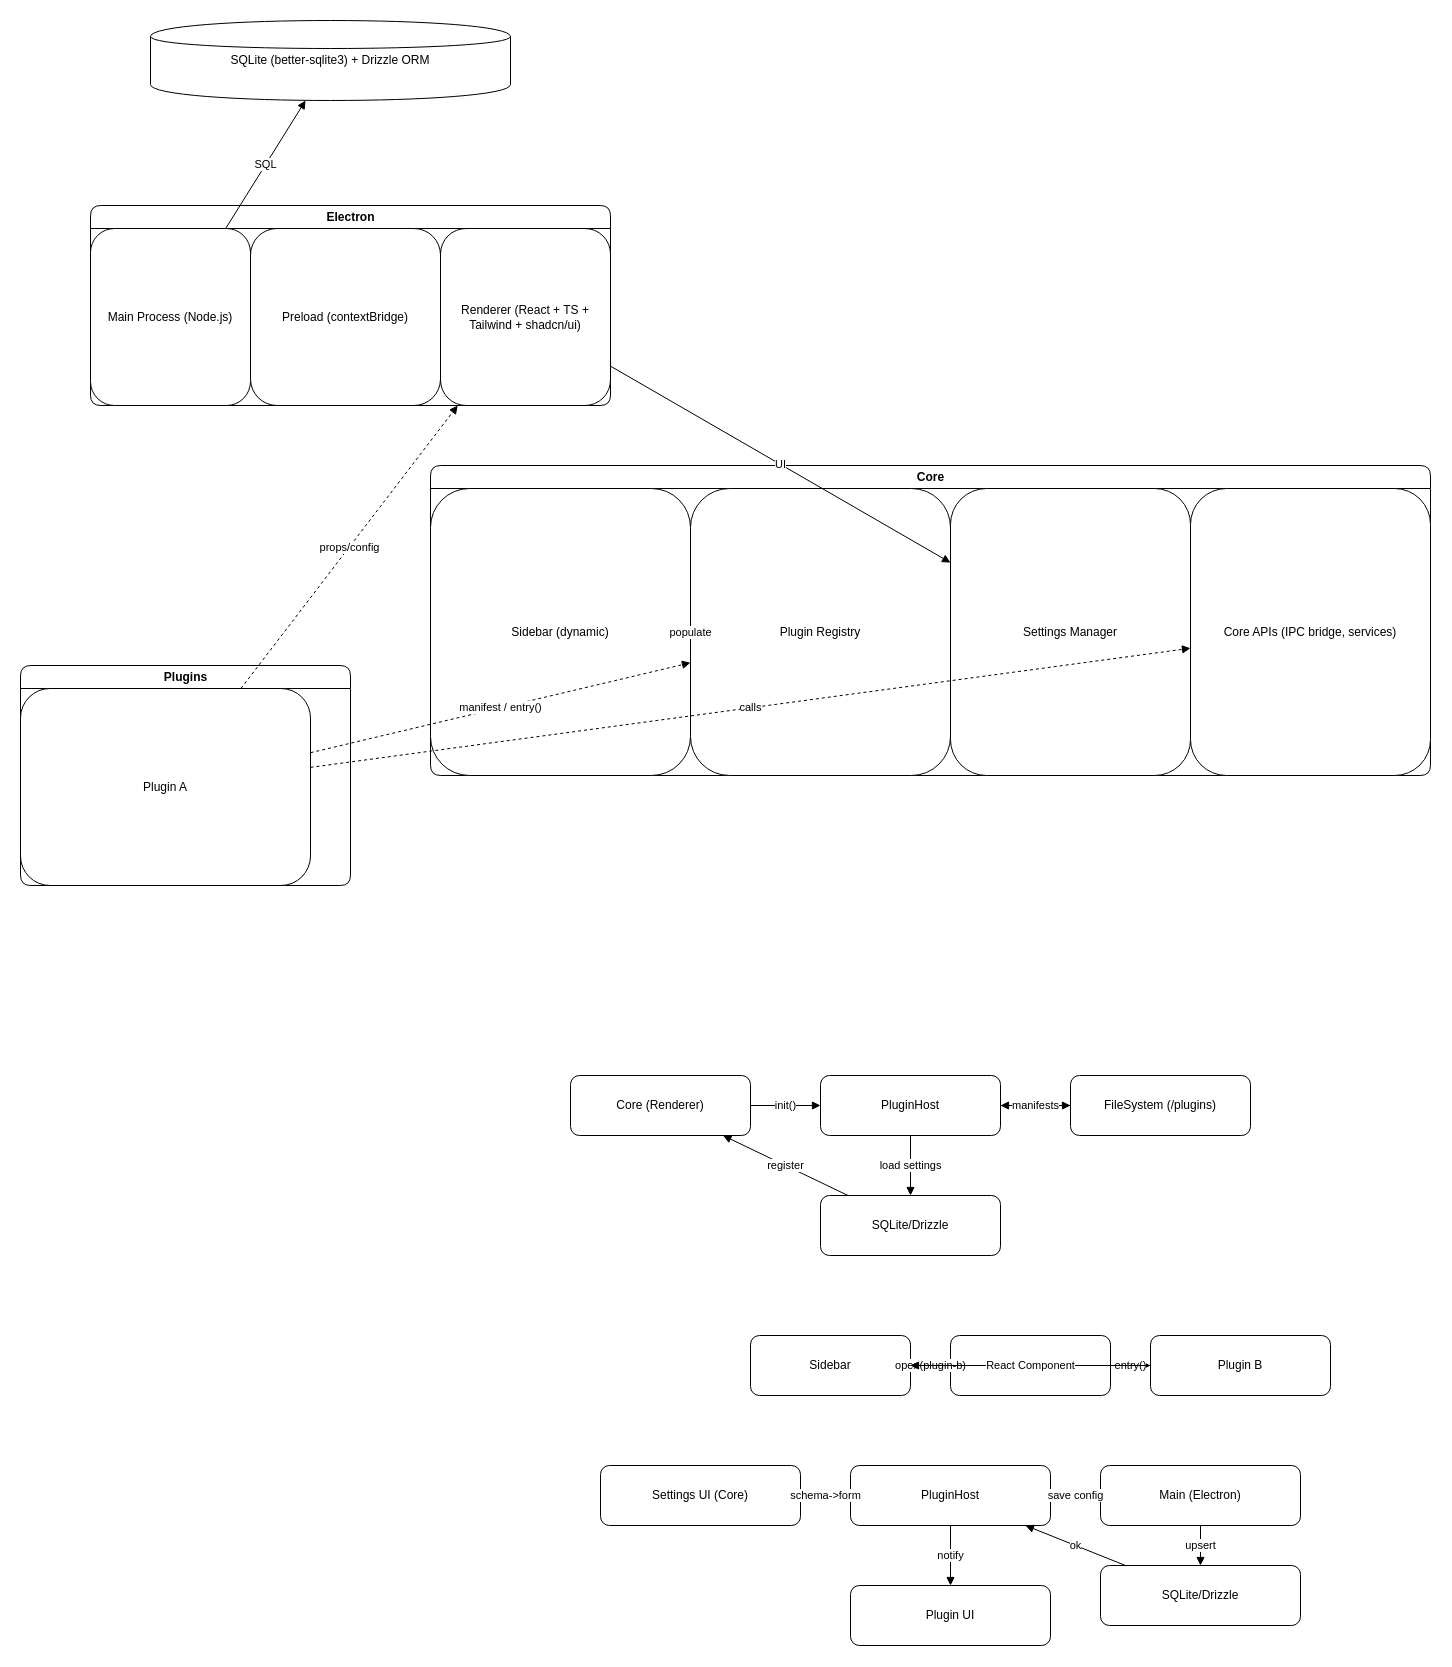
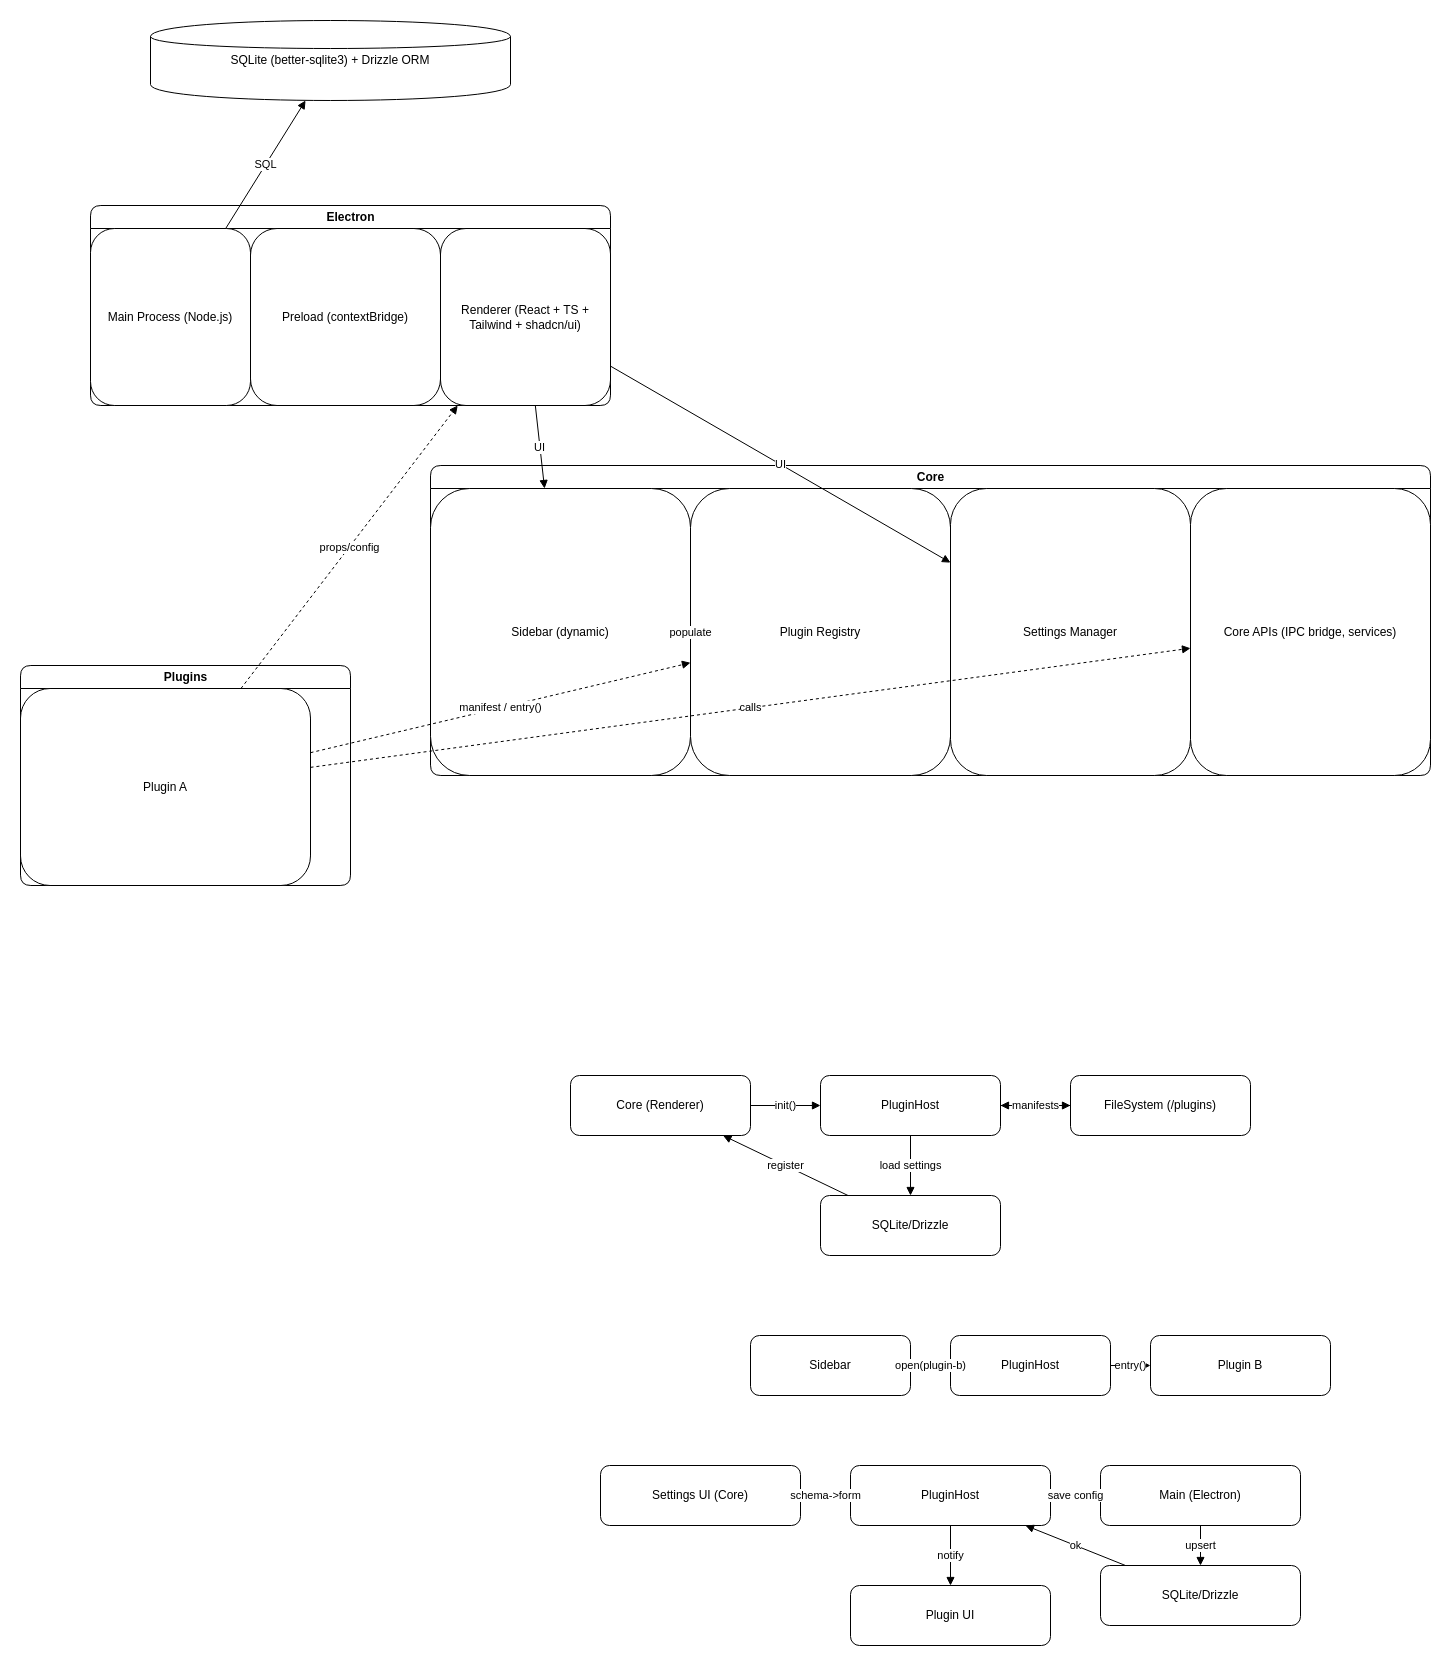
edge "Renderer (React + TS + Tailwind + shadcn/ui)" -> "Sidebar (dynamic)": added, label "UI"
edge "Plugin B" -> "Sidebar": removed, label "React Component"
